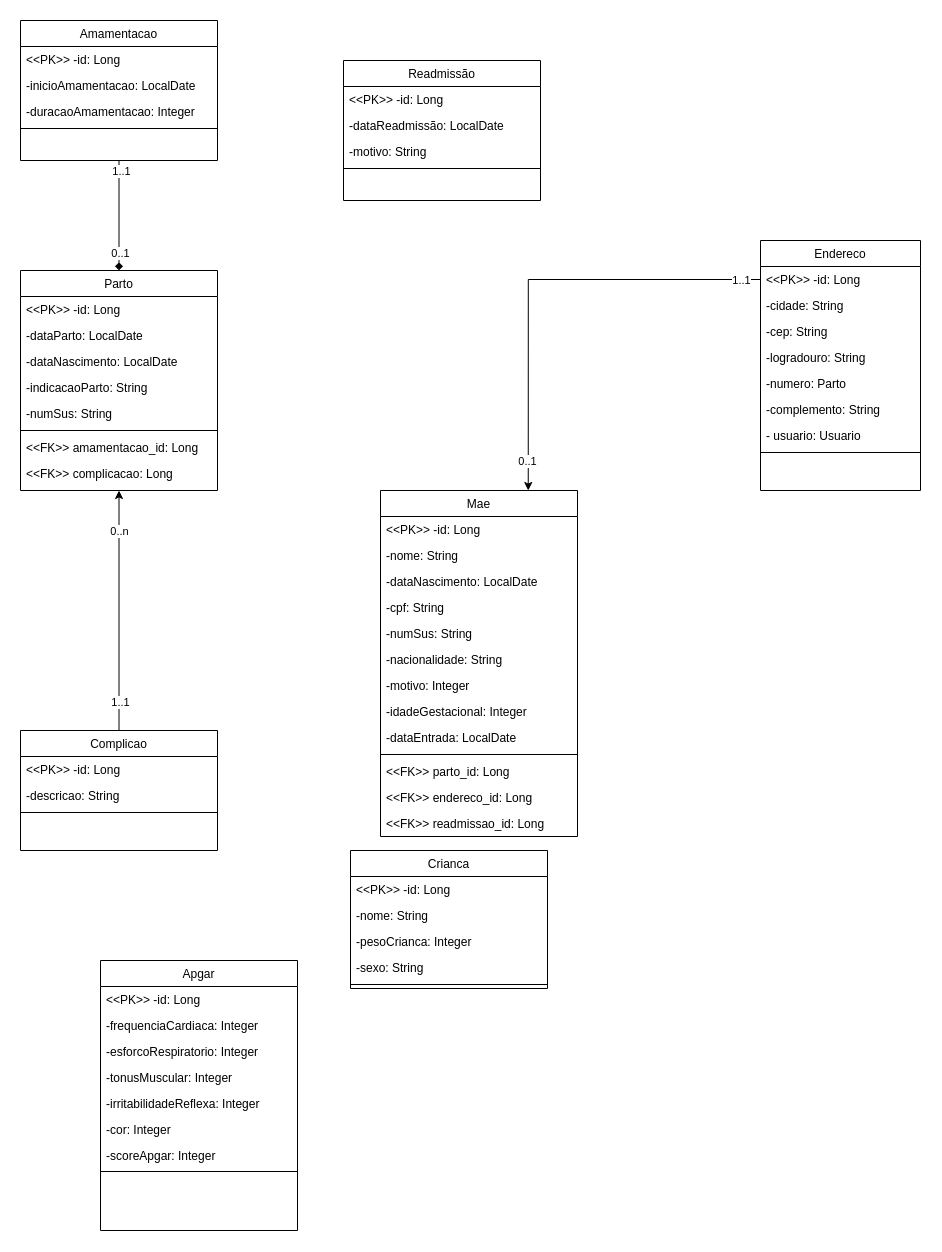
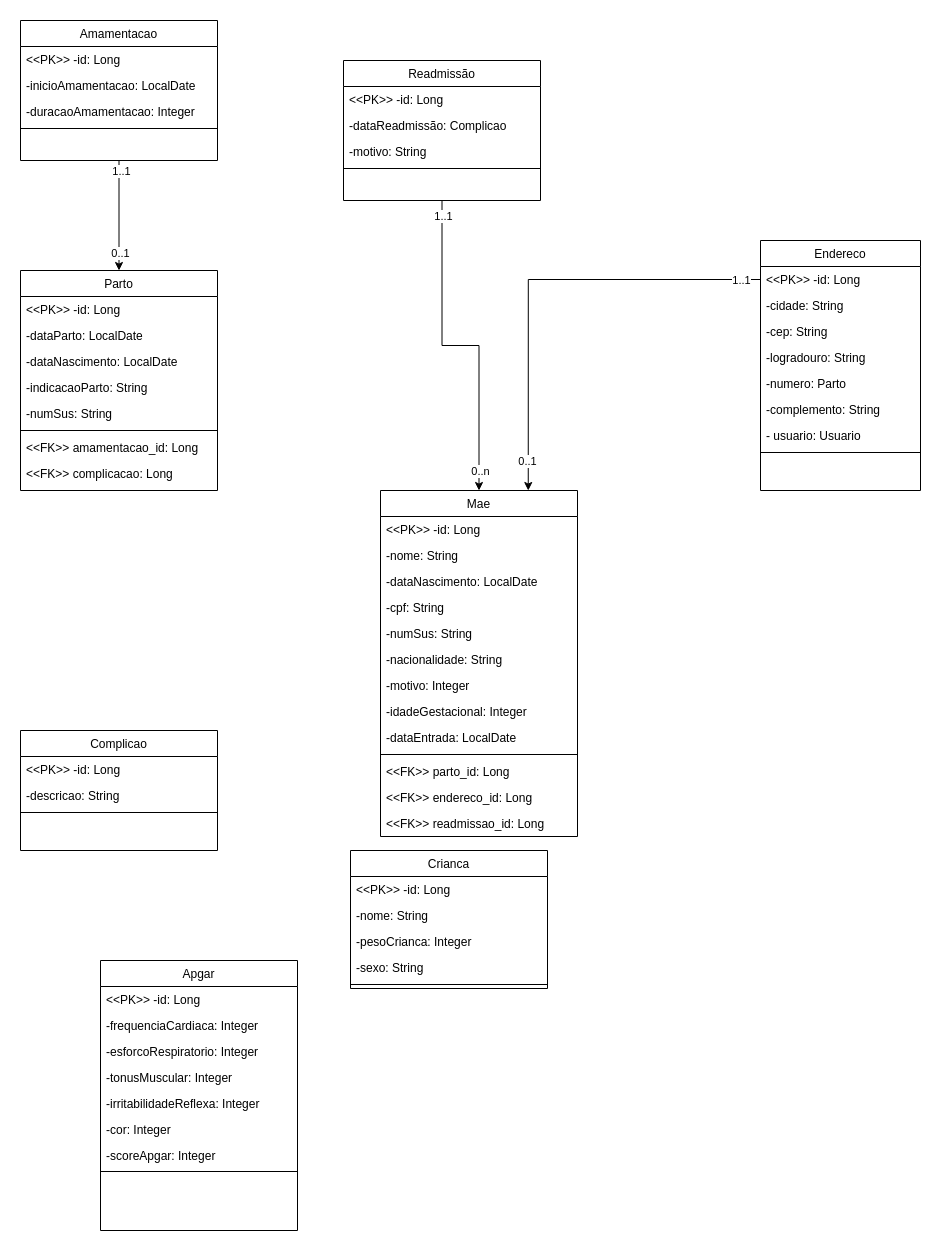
node "-dataReadmissão: LocalDate": label "-dataReadmissão: LocalDate" -> "-dataReadmissão: Complicao"
edge "Amamentacao" -> "Parto": arrowhead diamond -> classic
edge "Readmissão" -> "Mae": added, labels "1..1", "0..n"
edge "Complicao" -> "Parto": removed, labels "1..1", "0..n"
